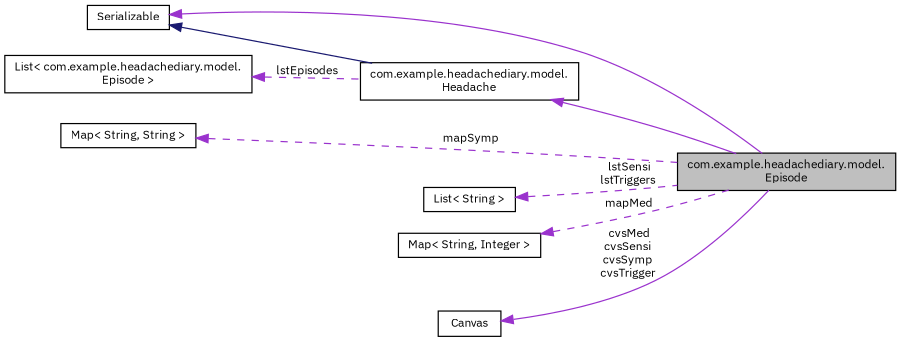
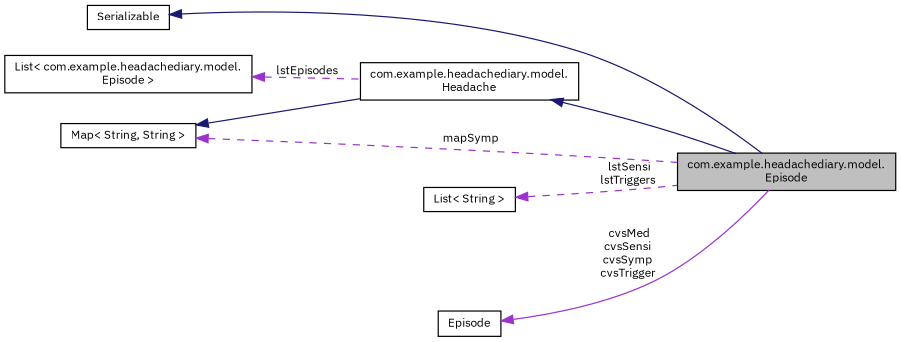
edge "com.example.headachediary.model. Episode" -> "Serializable": color darkorchid3 -> midnightblue
edge "com.example.headachediary.model. Headache" -> "Serializable": now "com.example.headachediary.model. Headache" -> "Map< String, String >"
edge "com.example.headachediary.model. Episode" -> "com.example.headachediary.model. Headache": color darkorchid3 -> midnightblue
node "Map< String, Integer >": removed
node "Canvas": label "Canvas" -> "Episode"
